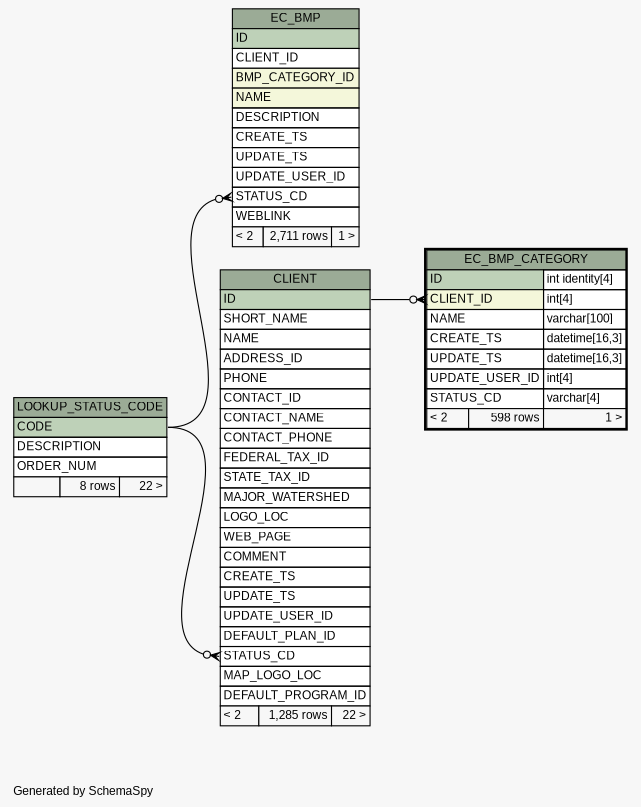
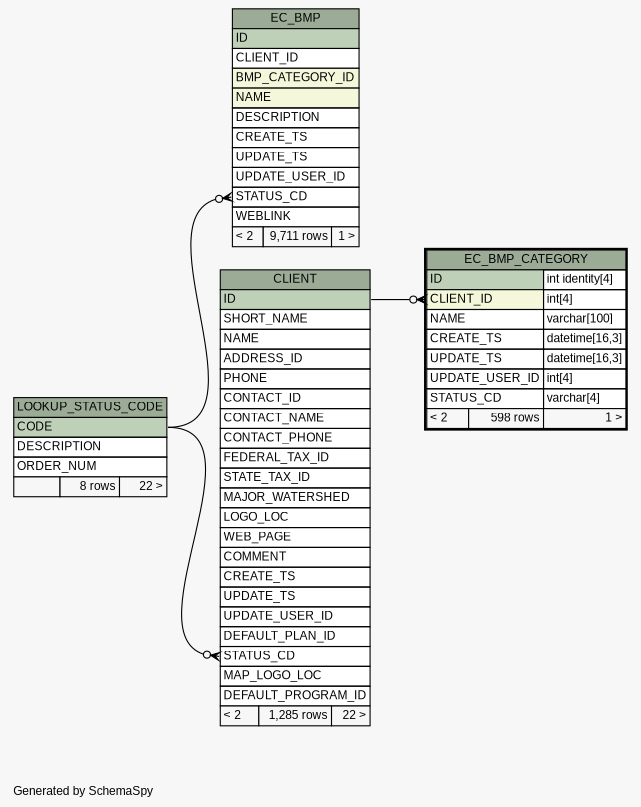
node "EC_BMP": text "2,711 rows" -> "9,711 rows"
